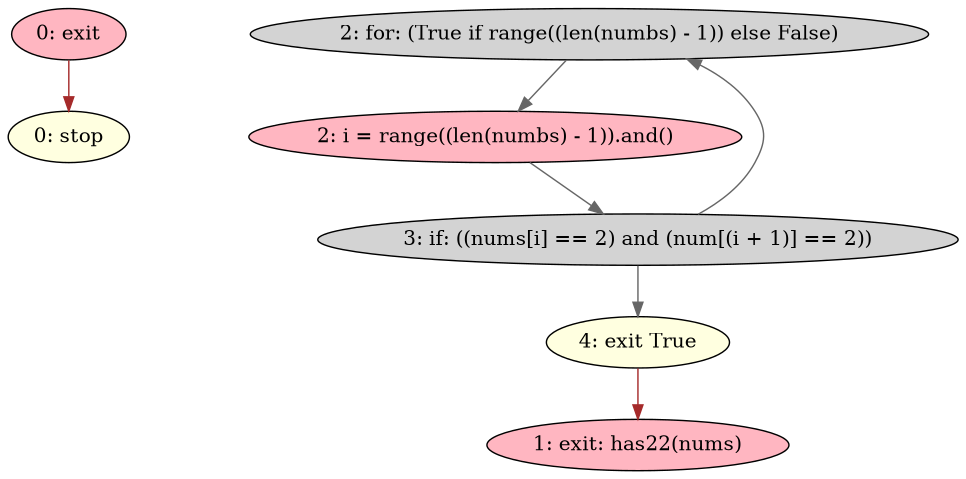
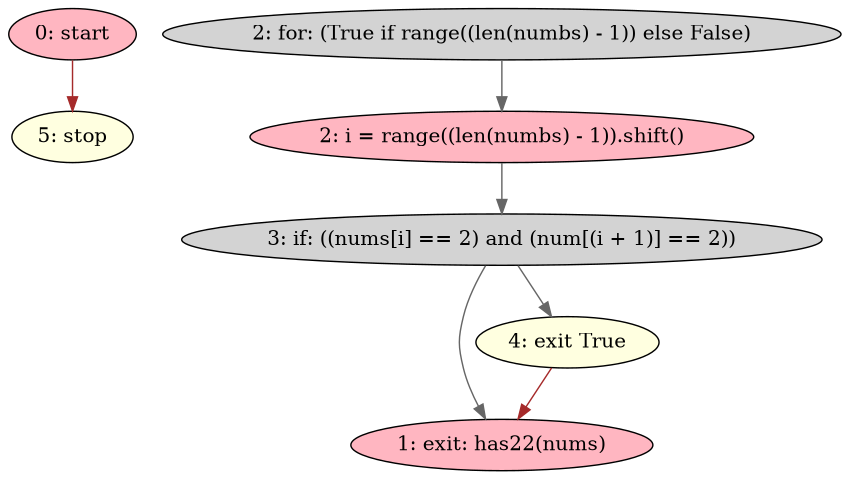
node "0: exit": label "0: exit" -> "0: start"
node "0: stop": label "0: stop" -> "5: stop"
node "2: i = range((len(numbs) - 1)).and()": label "2: i = range((len(numbs) - 1)).and()" -> "2: i = range((len(numbs) - 1)).shift()"
edge "3: if: ((nums[i] == 2) and (num[(i + 1)] == 2))" -> "2: for: (True if range((len(numbs) - 1)) else False)": now "3: if: ((nums[i] == 2) and (num[(i + 1)] == 2))" -> "1: exit: has22(nums)"
